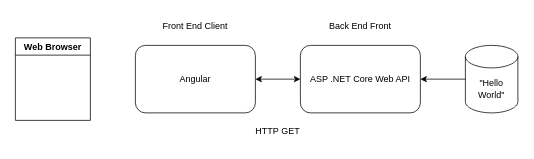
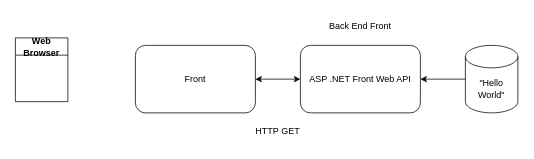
node "Front End Client": removed
node "Web Browser": size 75x83 -> 53x64
node "Angular": label "Angular" -> "Front"
node "ASP .NET Core Web API": label "ASP .NET Core Web API" -> "ASP .NET Front Web API"
